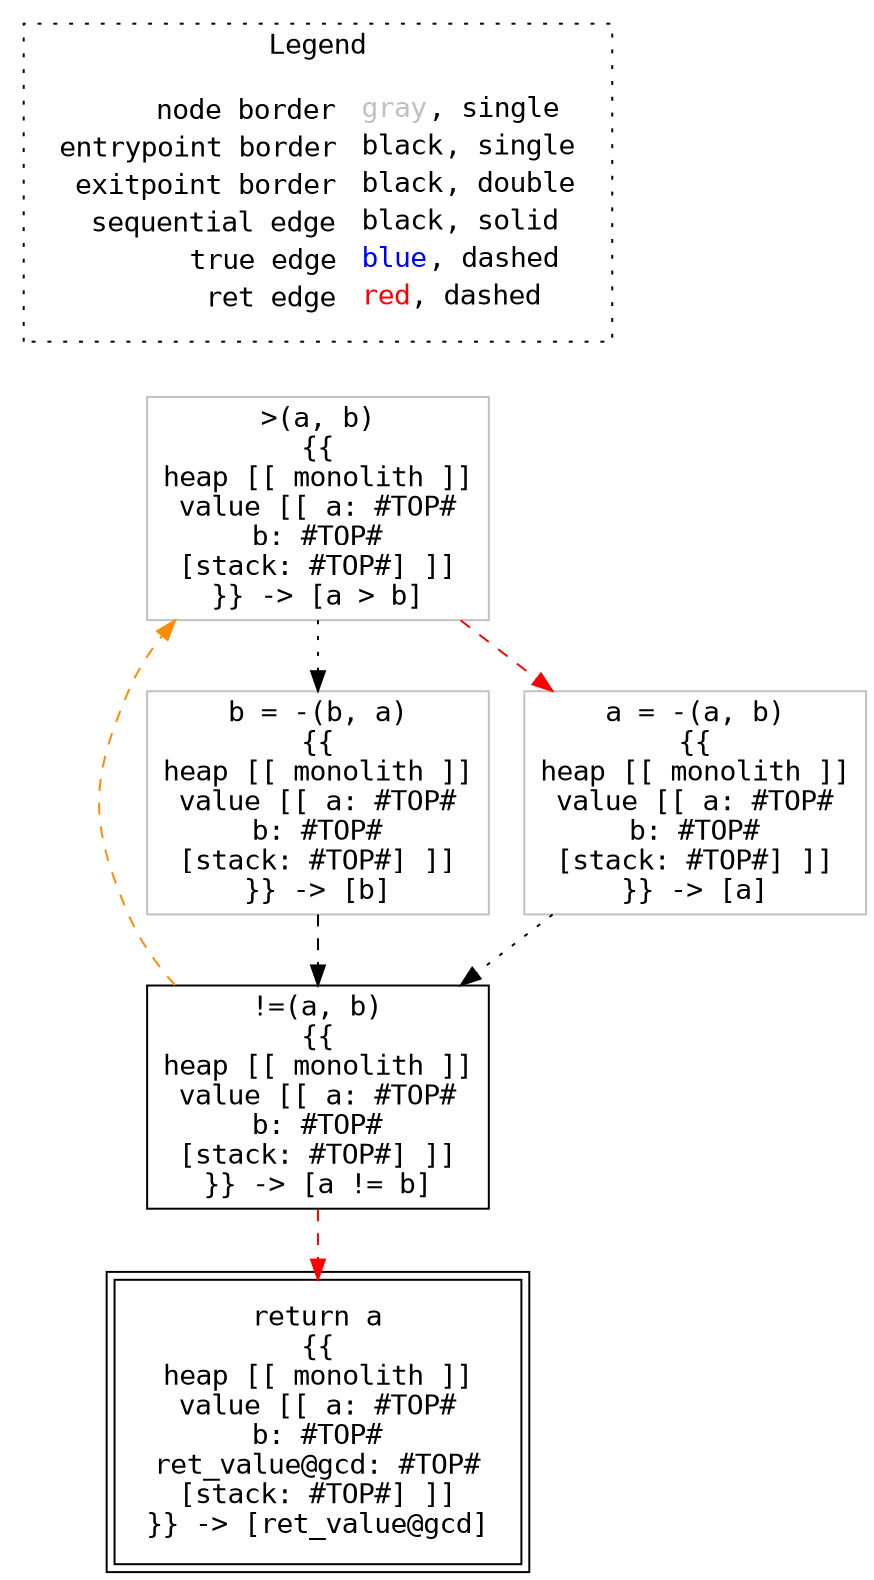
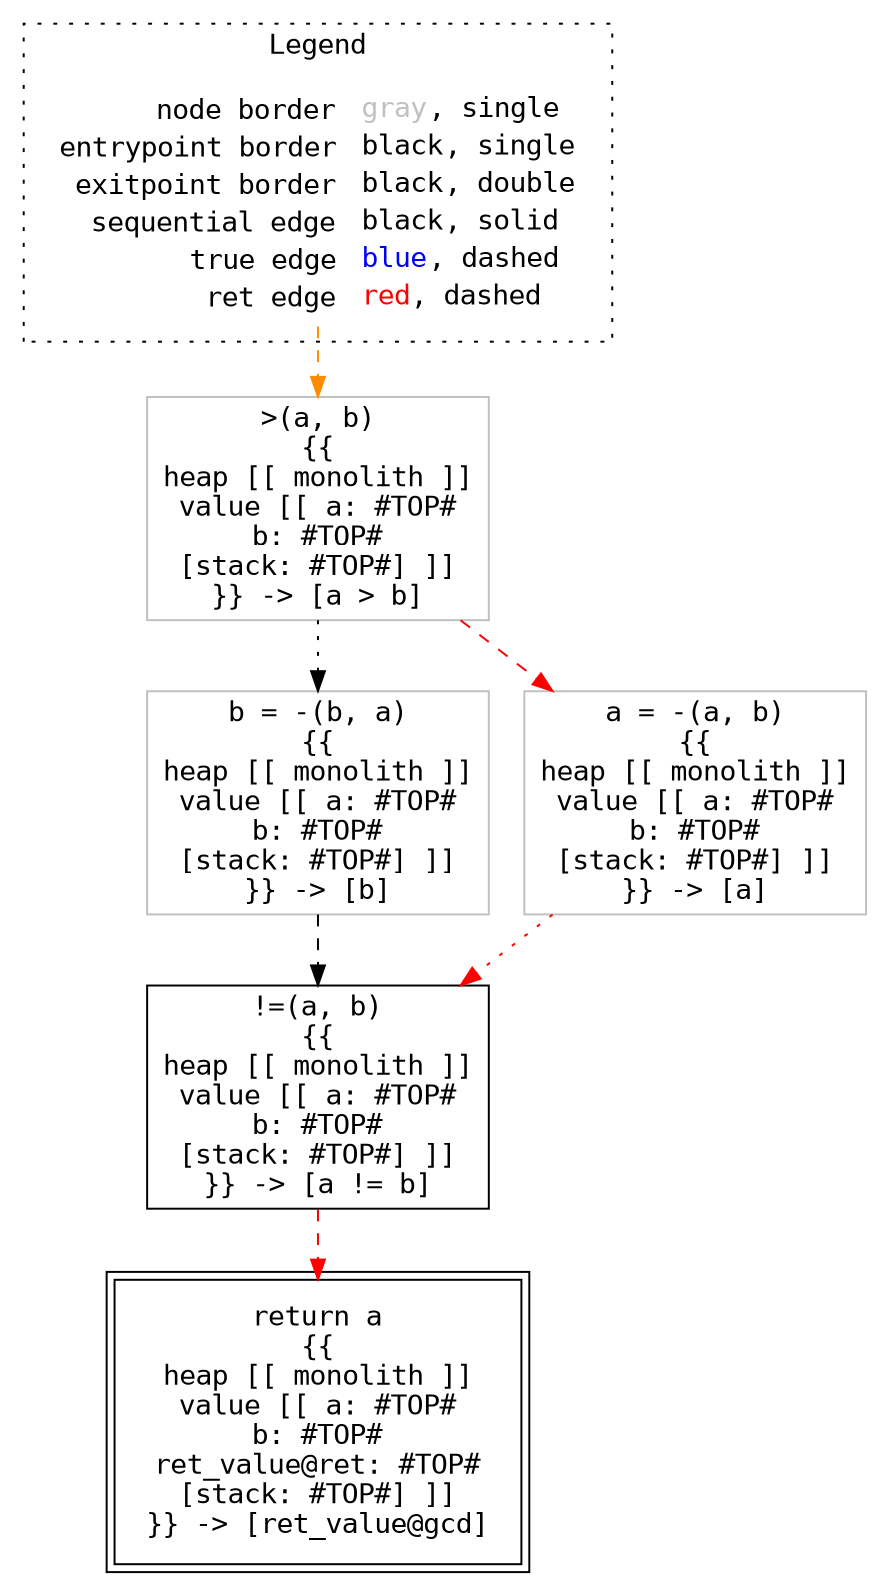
edge "!=(a, b)" -> ">(a, b)": now "node border" -> ">(a, b)"
edge "a = -(a, b)" -> "!=(a, b)": color black -> red
node "return a": text "ret_value@gcd: #TOP#" -> "ret_value@ret: #TOP#"
